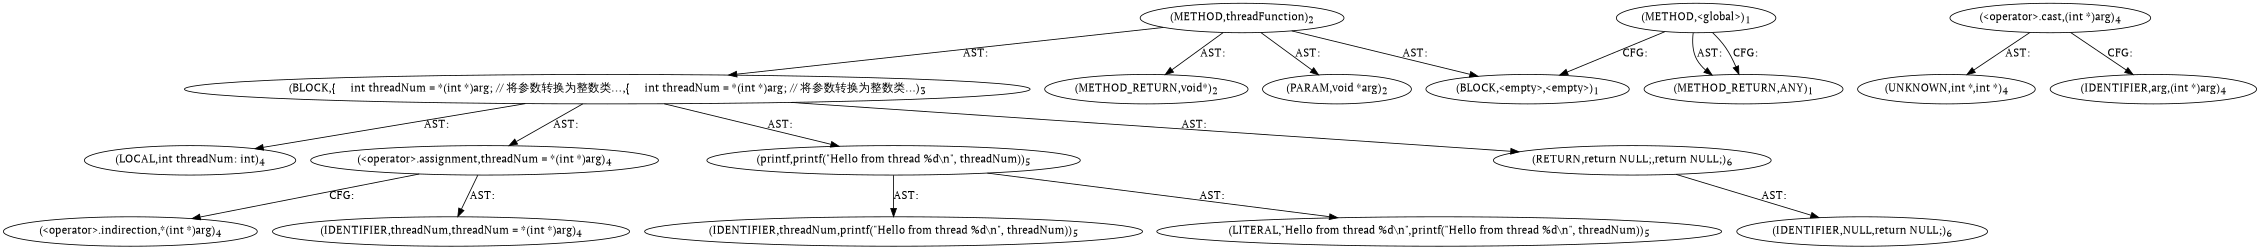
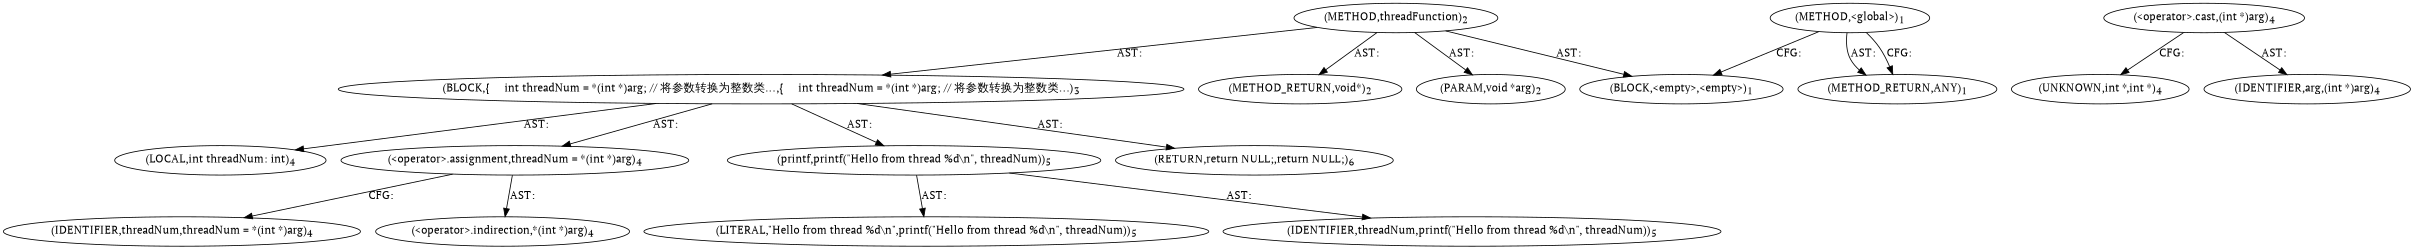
edge "(<operator>.cast,(int *)arg)" -> "(UNKNOWN,int *,int *)": label "AST: " -> "CFG: "
edge "(<operator>.cast,(int *)arg)" -> "(IDENTIFIER,arg,(int *)arg)": label "CFG: " -> "AST: "
edge "(<operator>.assignment,threadNum = *(int *)arg)" -> "(<operator>.indirection,*(int *)arg)": label "CFG: " -> "AST: "
edge "(<operator>.assignment,threadNum = *(int *)arg)" -> "(IDENTIFIER,threadNum,threadNum = *(int *)arg)": label "AST: " -> "CFG: "
node "(IDENTIFIER,NULL,return NULL;)": removed
